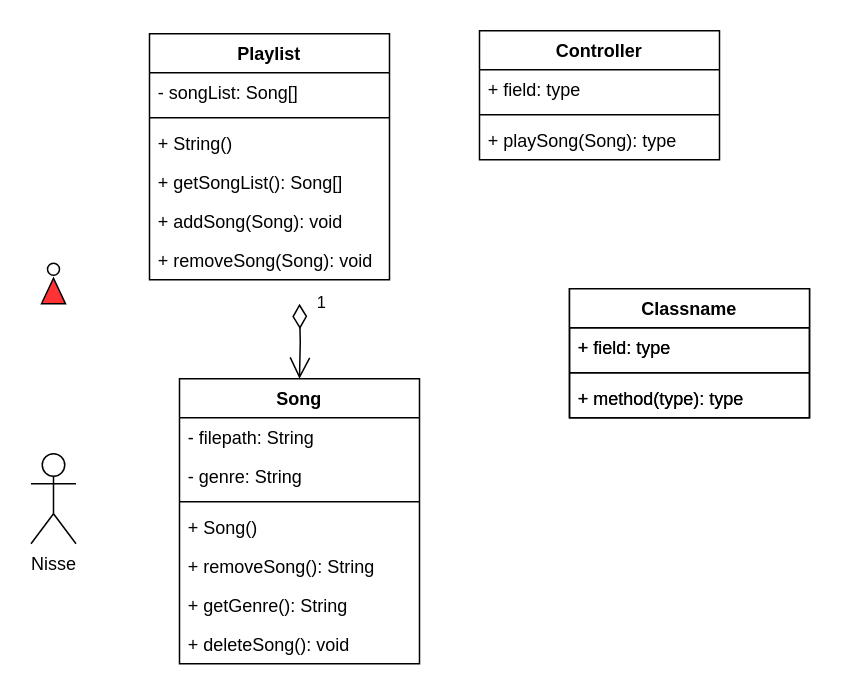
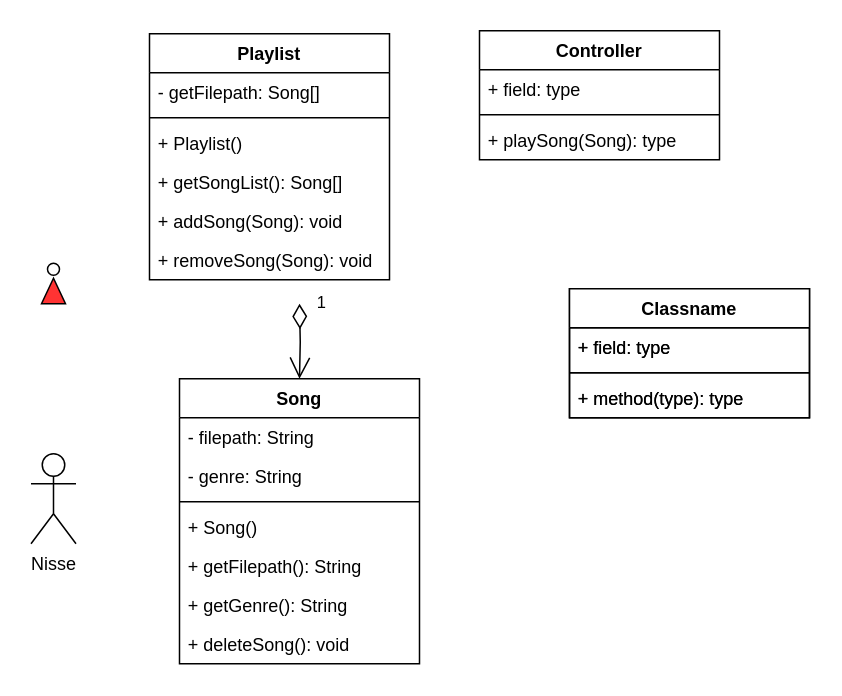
node "- songList: Song[]": label "- songList: Song[]" -> "- getFilepath: Song[]"
node "+ String()": label "+ String()" -> "+ Playlist()"
node "+ removeSong(): String": label "+ removeSong(): String" -> "+ getFilepath(): String"
